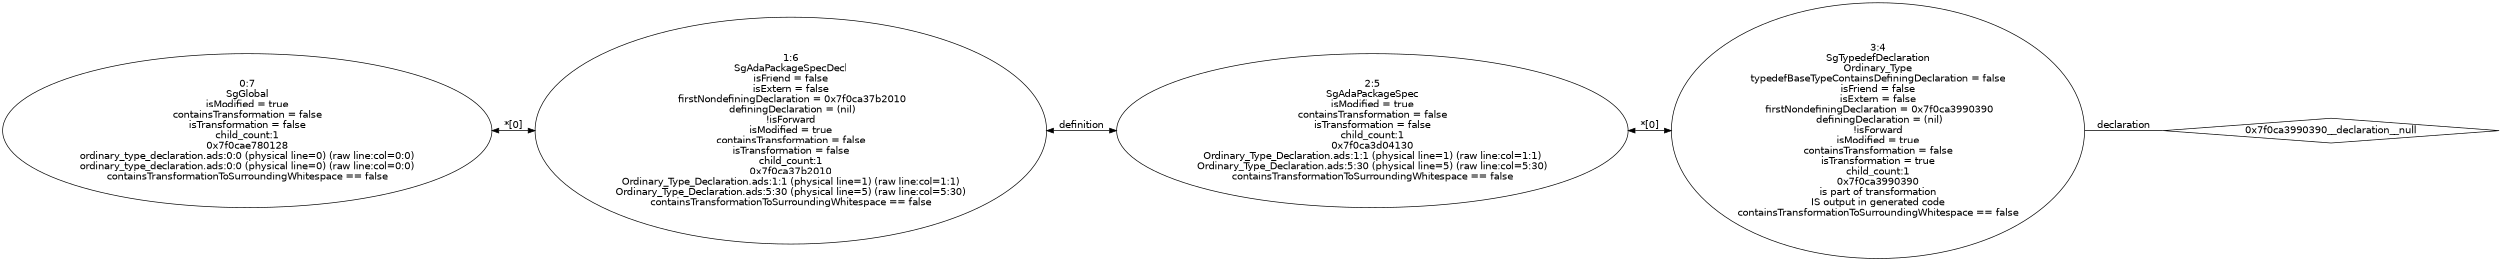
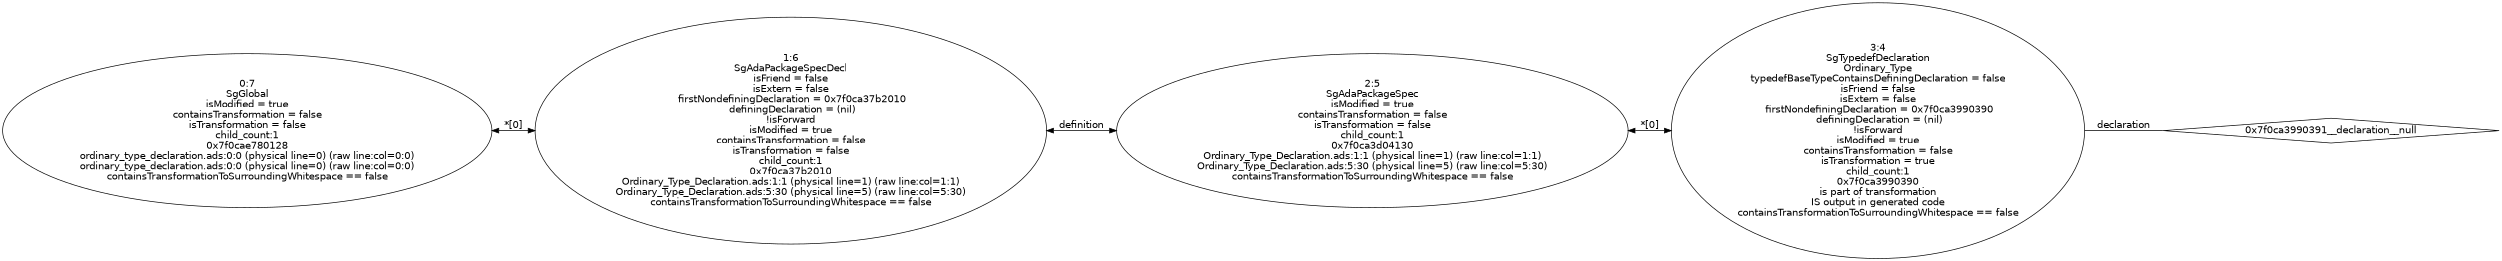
node "0x7f0ca3990390__declaration__null": label "0x7f0ca3990390__declaration__null" -> "0x7f0ca3990391__declaration__null"
